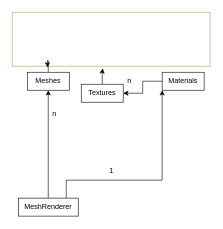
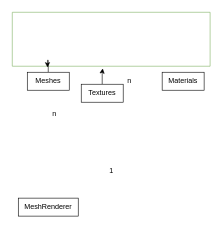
edge "Materials" -> "Textures": removed
edge "MeshRenderer" -> "Meshes": removed
edge "MeshRenderer" -> "Materials": removed
